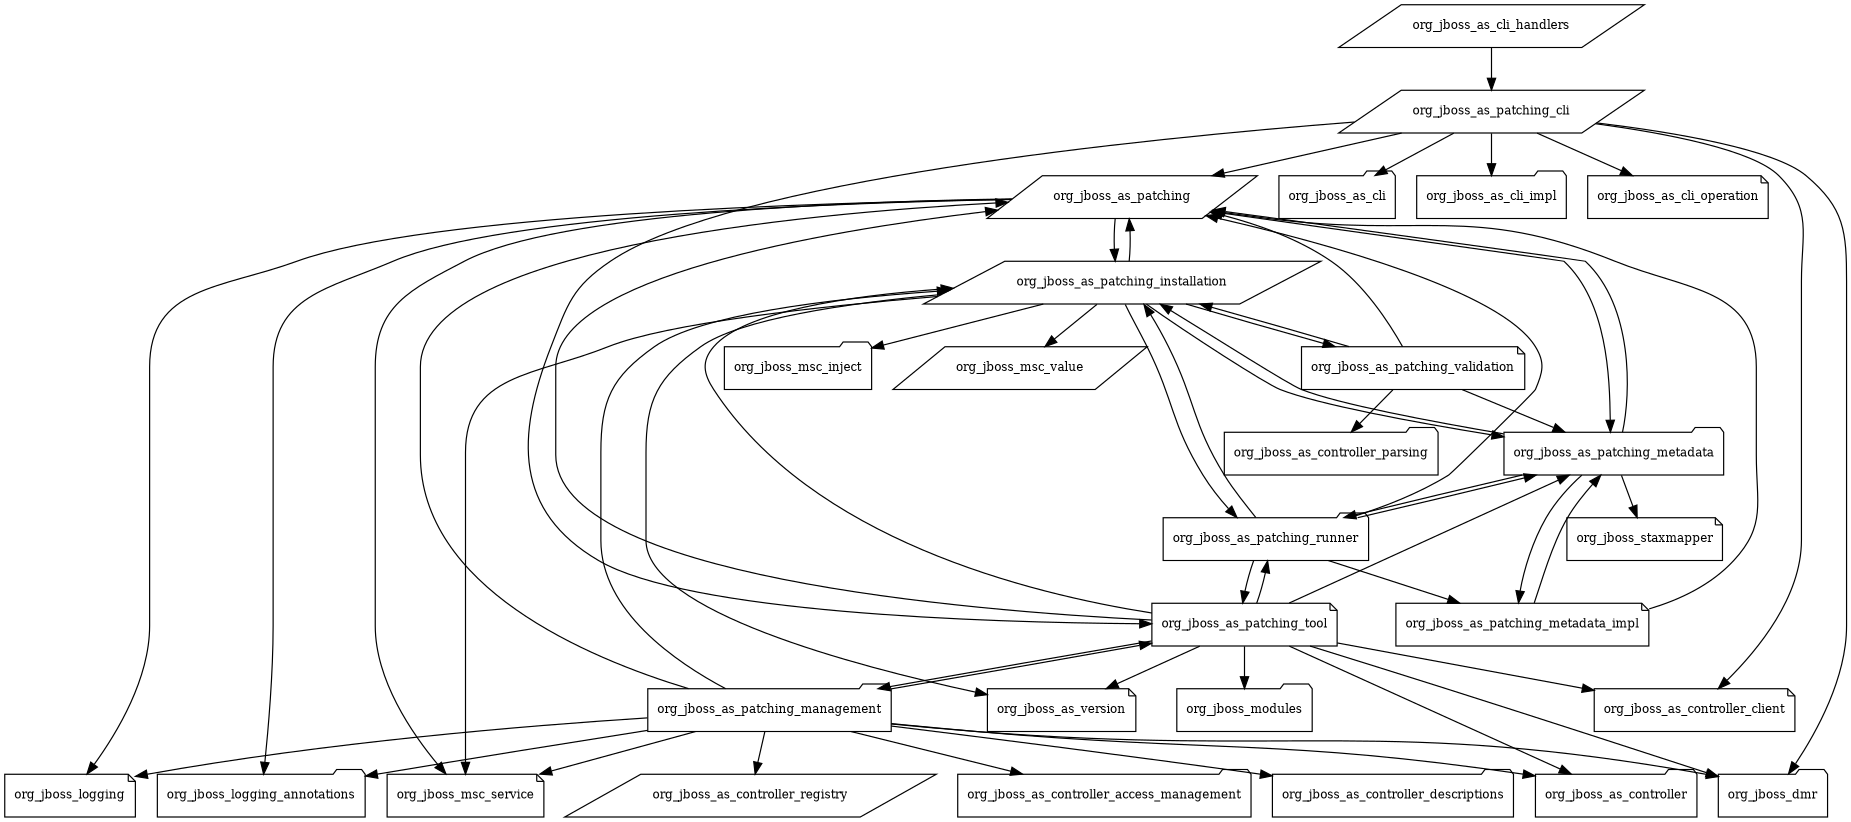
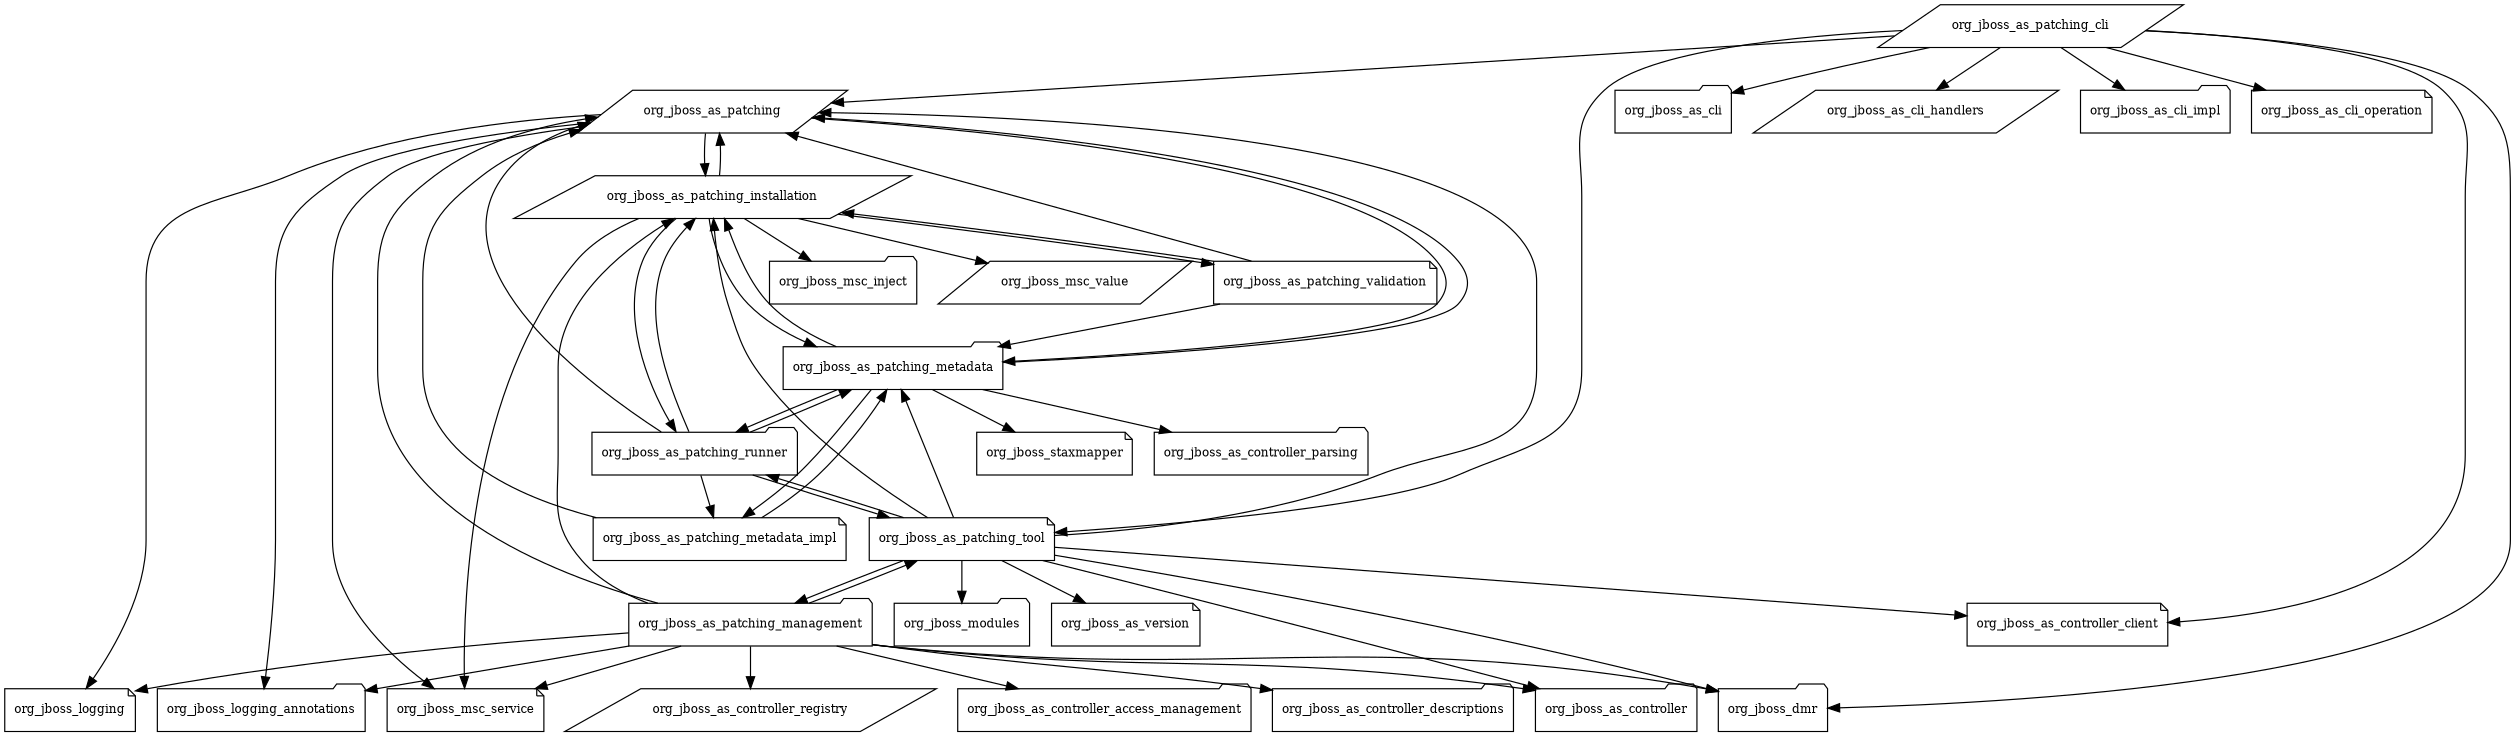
edge "org_jboss_as_cli_handlers" -> "org_jboss_as_patching_cli": reversed
edge "org_jboss_as_patching_validation" -> "org_jboss_as_controller_parsing": now "org_jboss_as_patching_metadata" -> "org_jboss_as_controller_parsing"
edge "org_jboss_as_patching_installation" -> "org_jboss_as_version": removed
